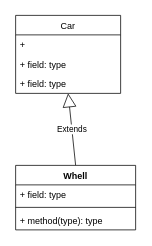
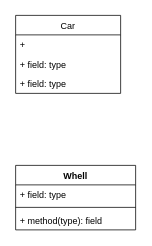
edge "Whell" -> "Car": removed, label "Extends"
node "+ method(type): type": label "+ method(type): type" -> "+ method(type): field"
